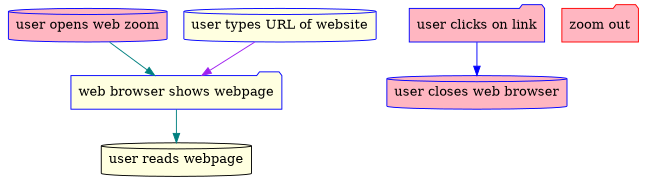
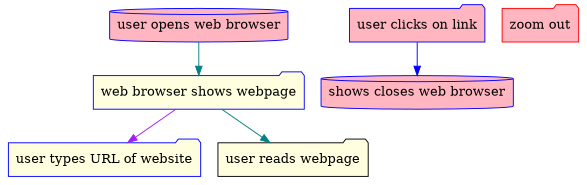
node "user opens web zoom": label "user opens web zoom" -> "user opens web browser"
node "user types URL of website": shape cylinder -> folder
edge "user types URL of website" -> "web browser shows webpage": reversed
node "user closes web browser": label "user closes web browser" -> "shows closes web browser"
node "user reads webpage": shape cylinder -> folder
